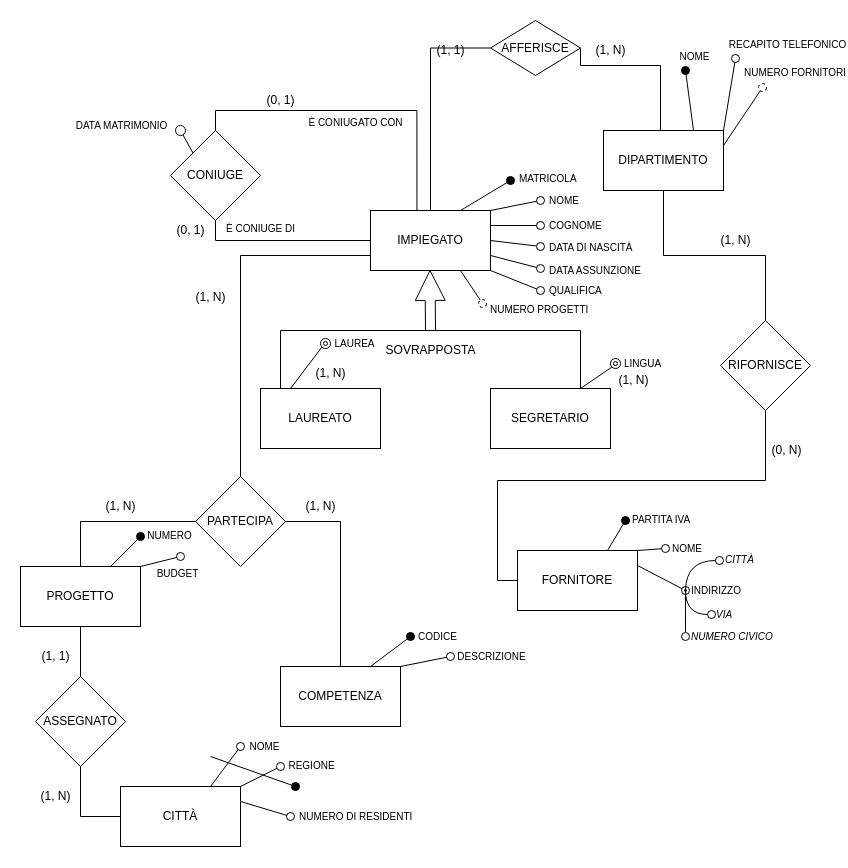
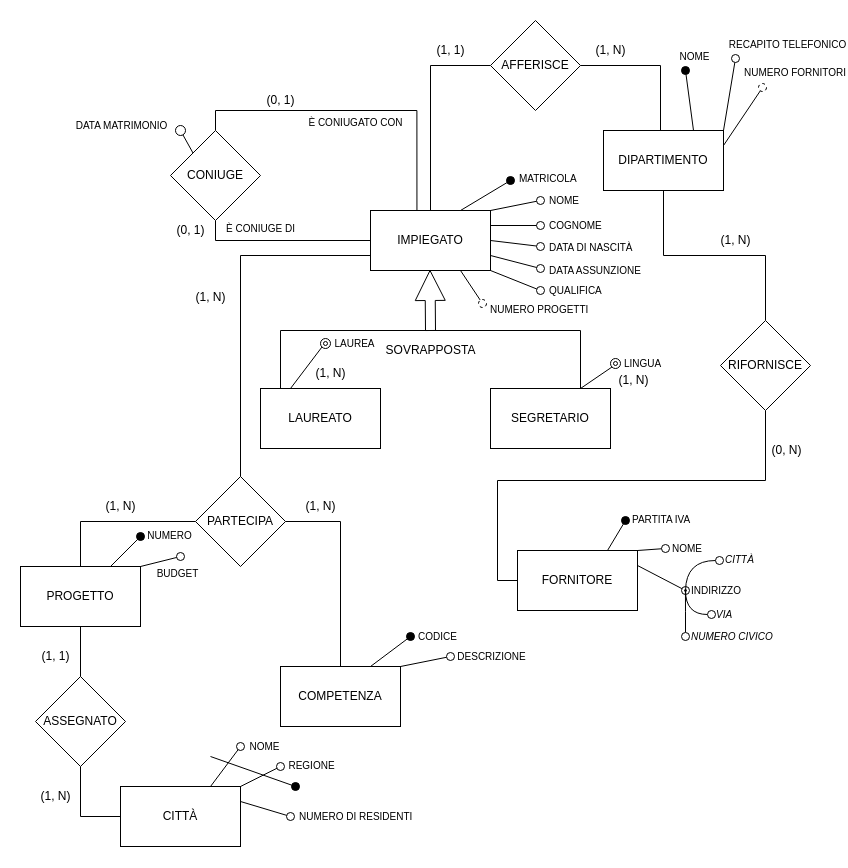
node "AFFERISCE": size 90x55 -> 90x90
